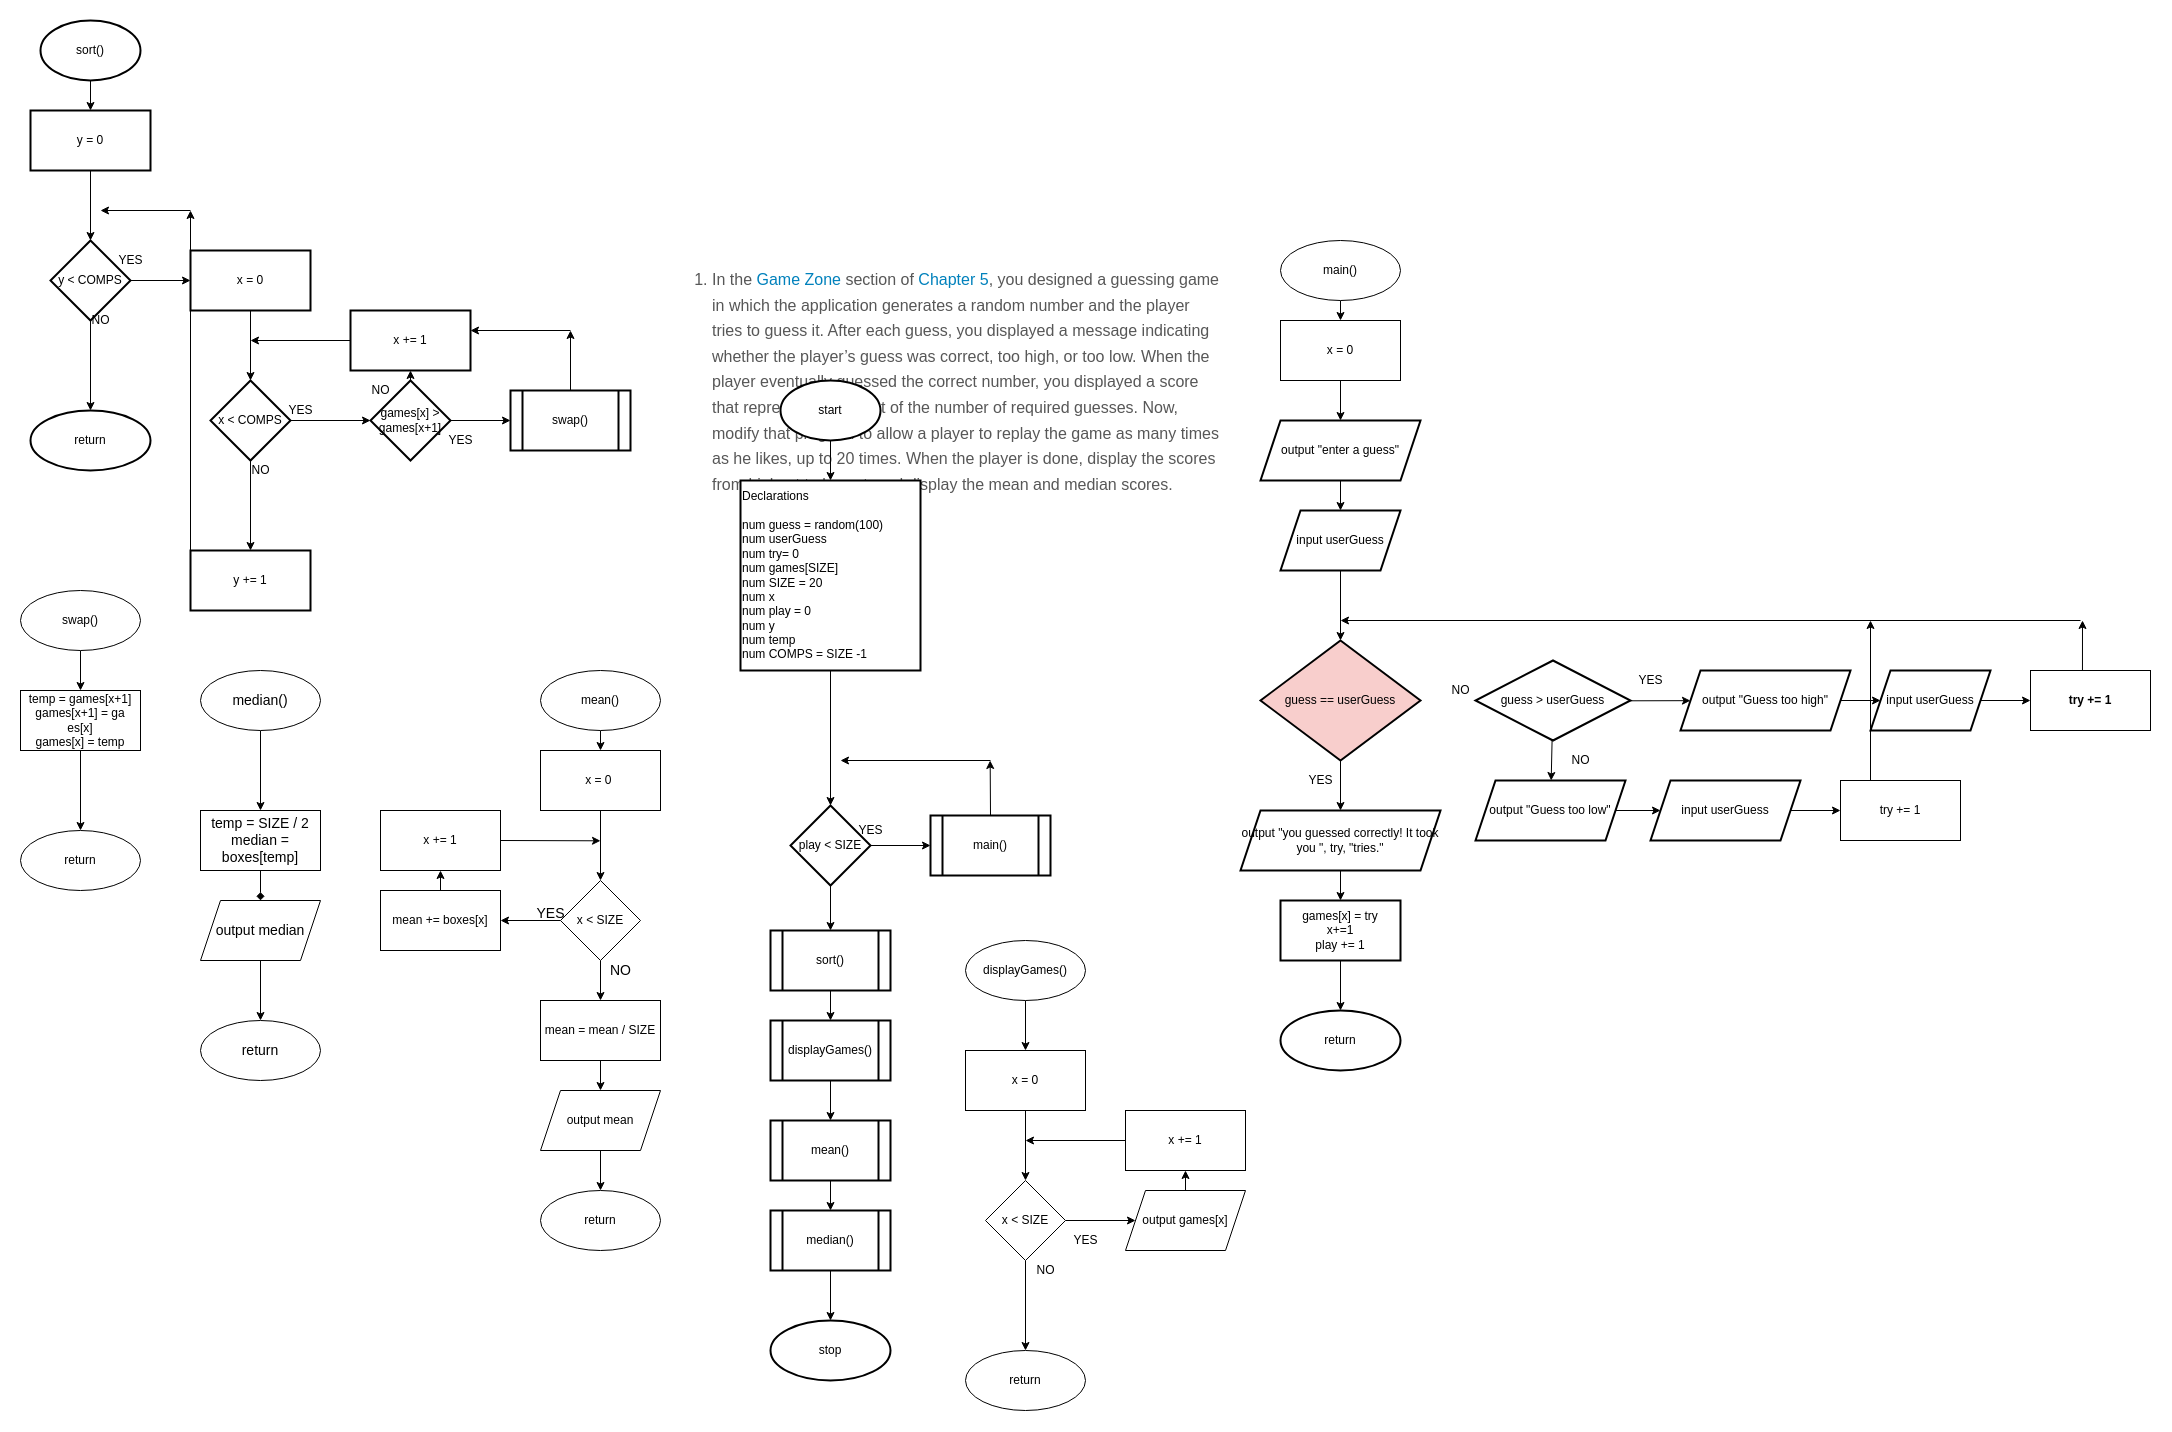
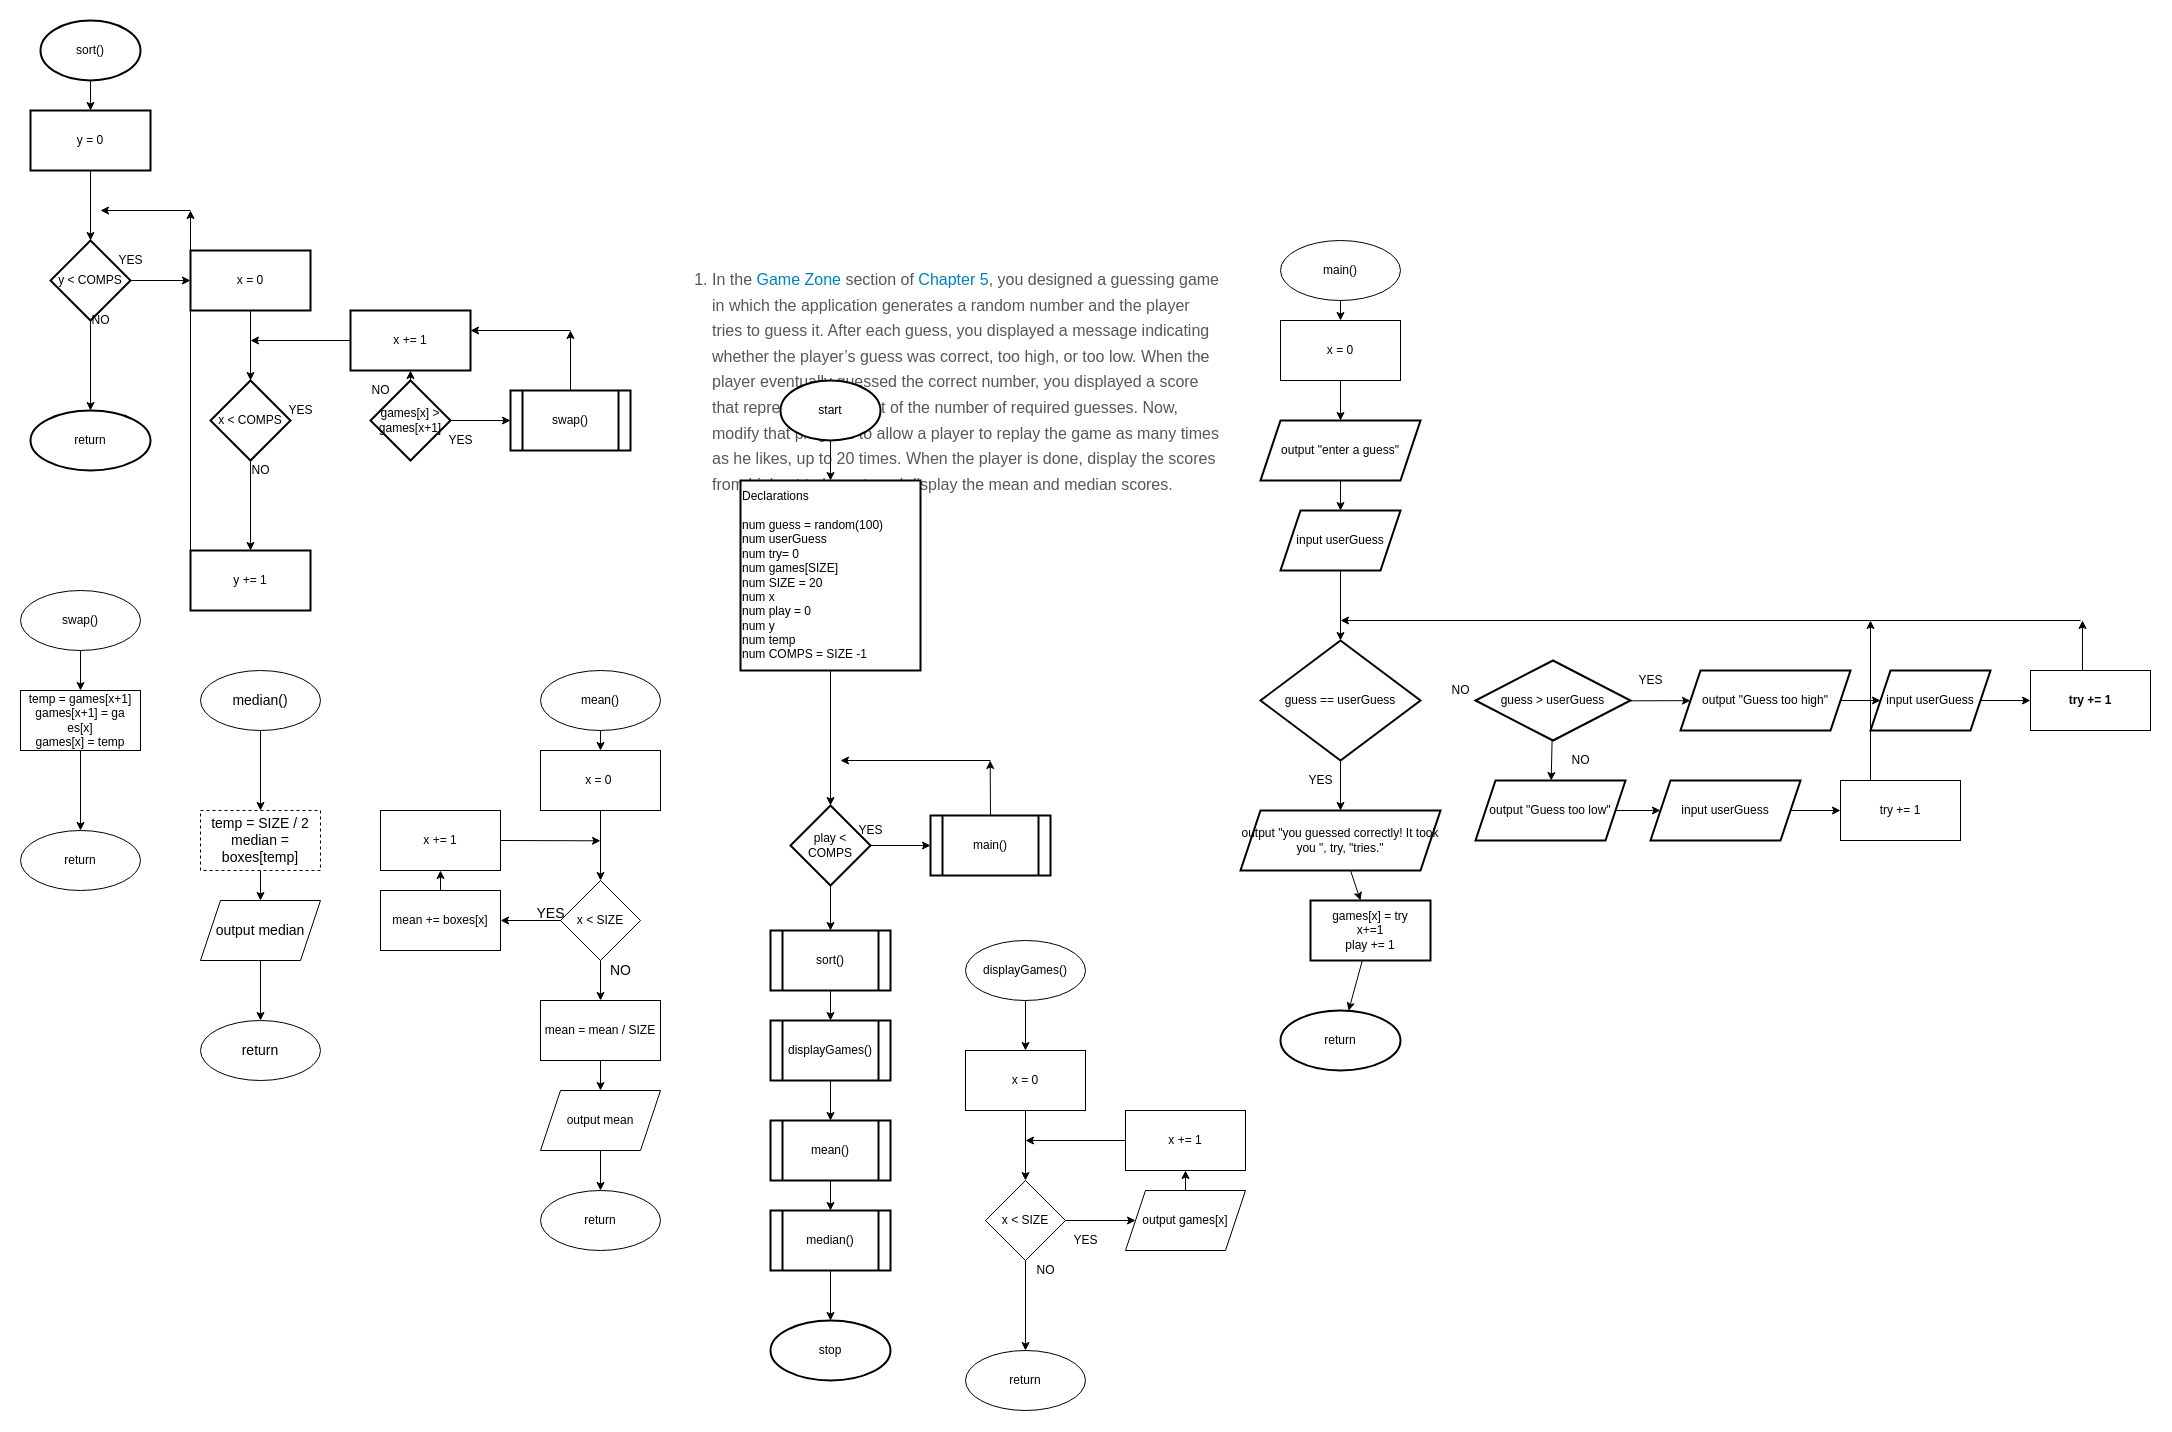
edge "x < COMPS" -> "games[x] > games[x+1]": removed
node "guess == userGuess": fillcolor #f8cecc -> #ffffff
node "temp = SIZE / 2 median = boxes[temp]": style solid -> dashed
node "play < SIZE": label "play < SIZE" -> "play < COMPS"
edge "temp = SIZE / 2 median = boxes[temp]" -> "output median": arrowhead diamond -> classic
node "games[x] = try x+=1 play += 1": moved (1341, 931) -> (1371, 931)
